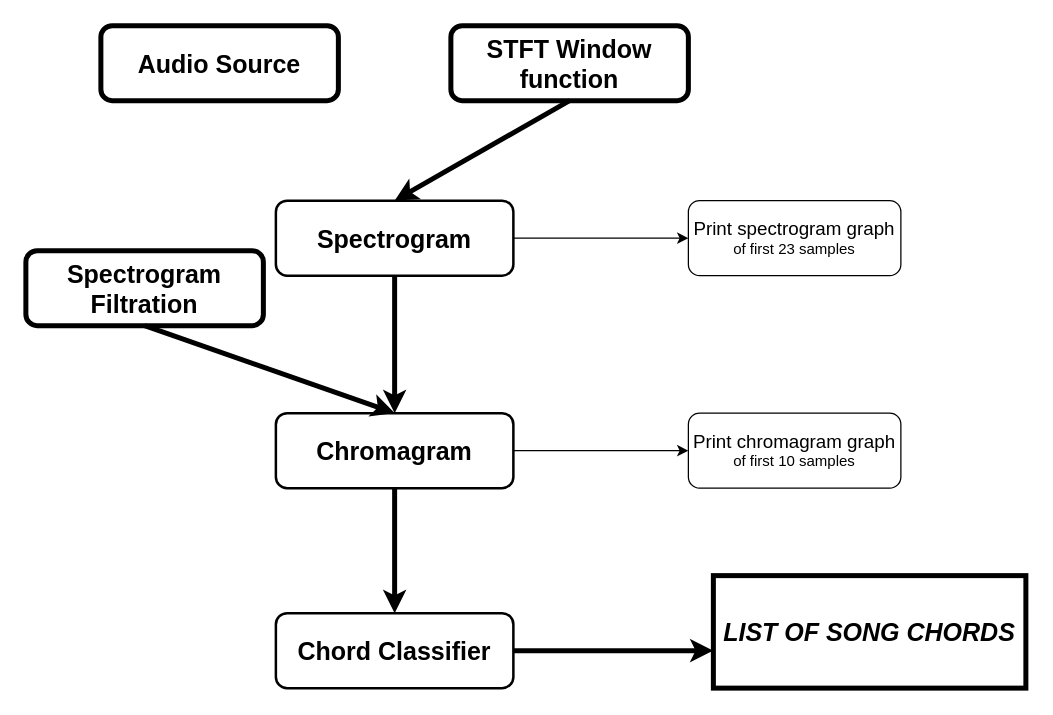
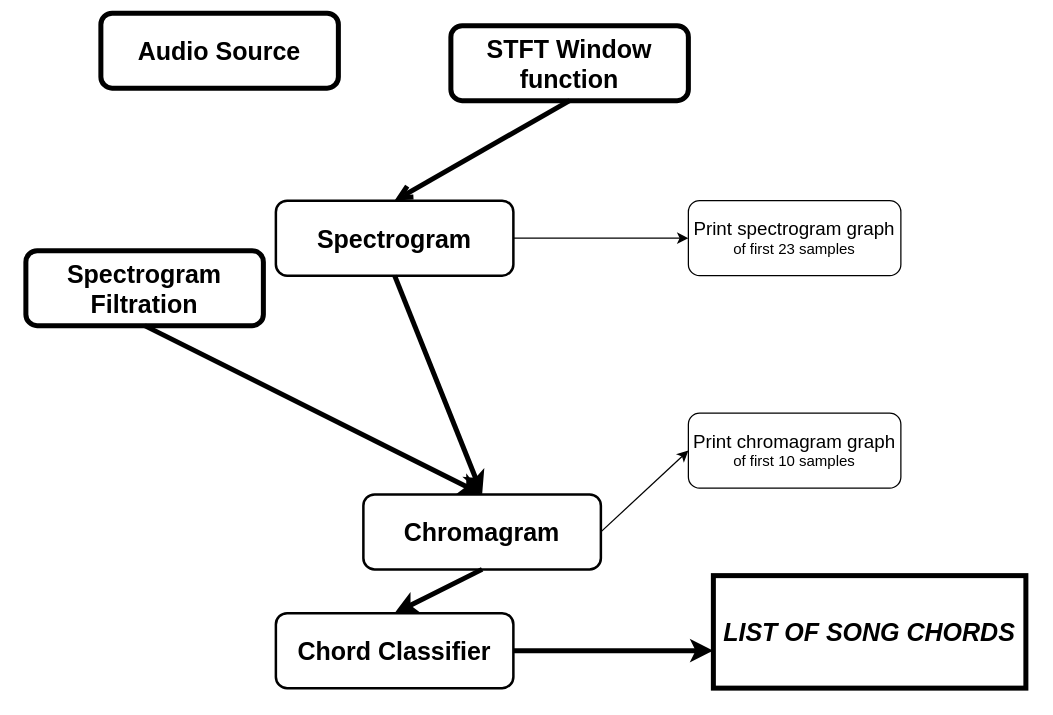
node "Audio Source": moved (219, 63) -> (219, 51)
edge "STFT Window function" -> "Spectrogram": arrowhead classic -> open
node "Chromagram": moved (394, 451) -> (482, 532)
